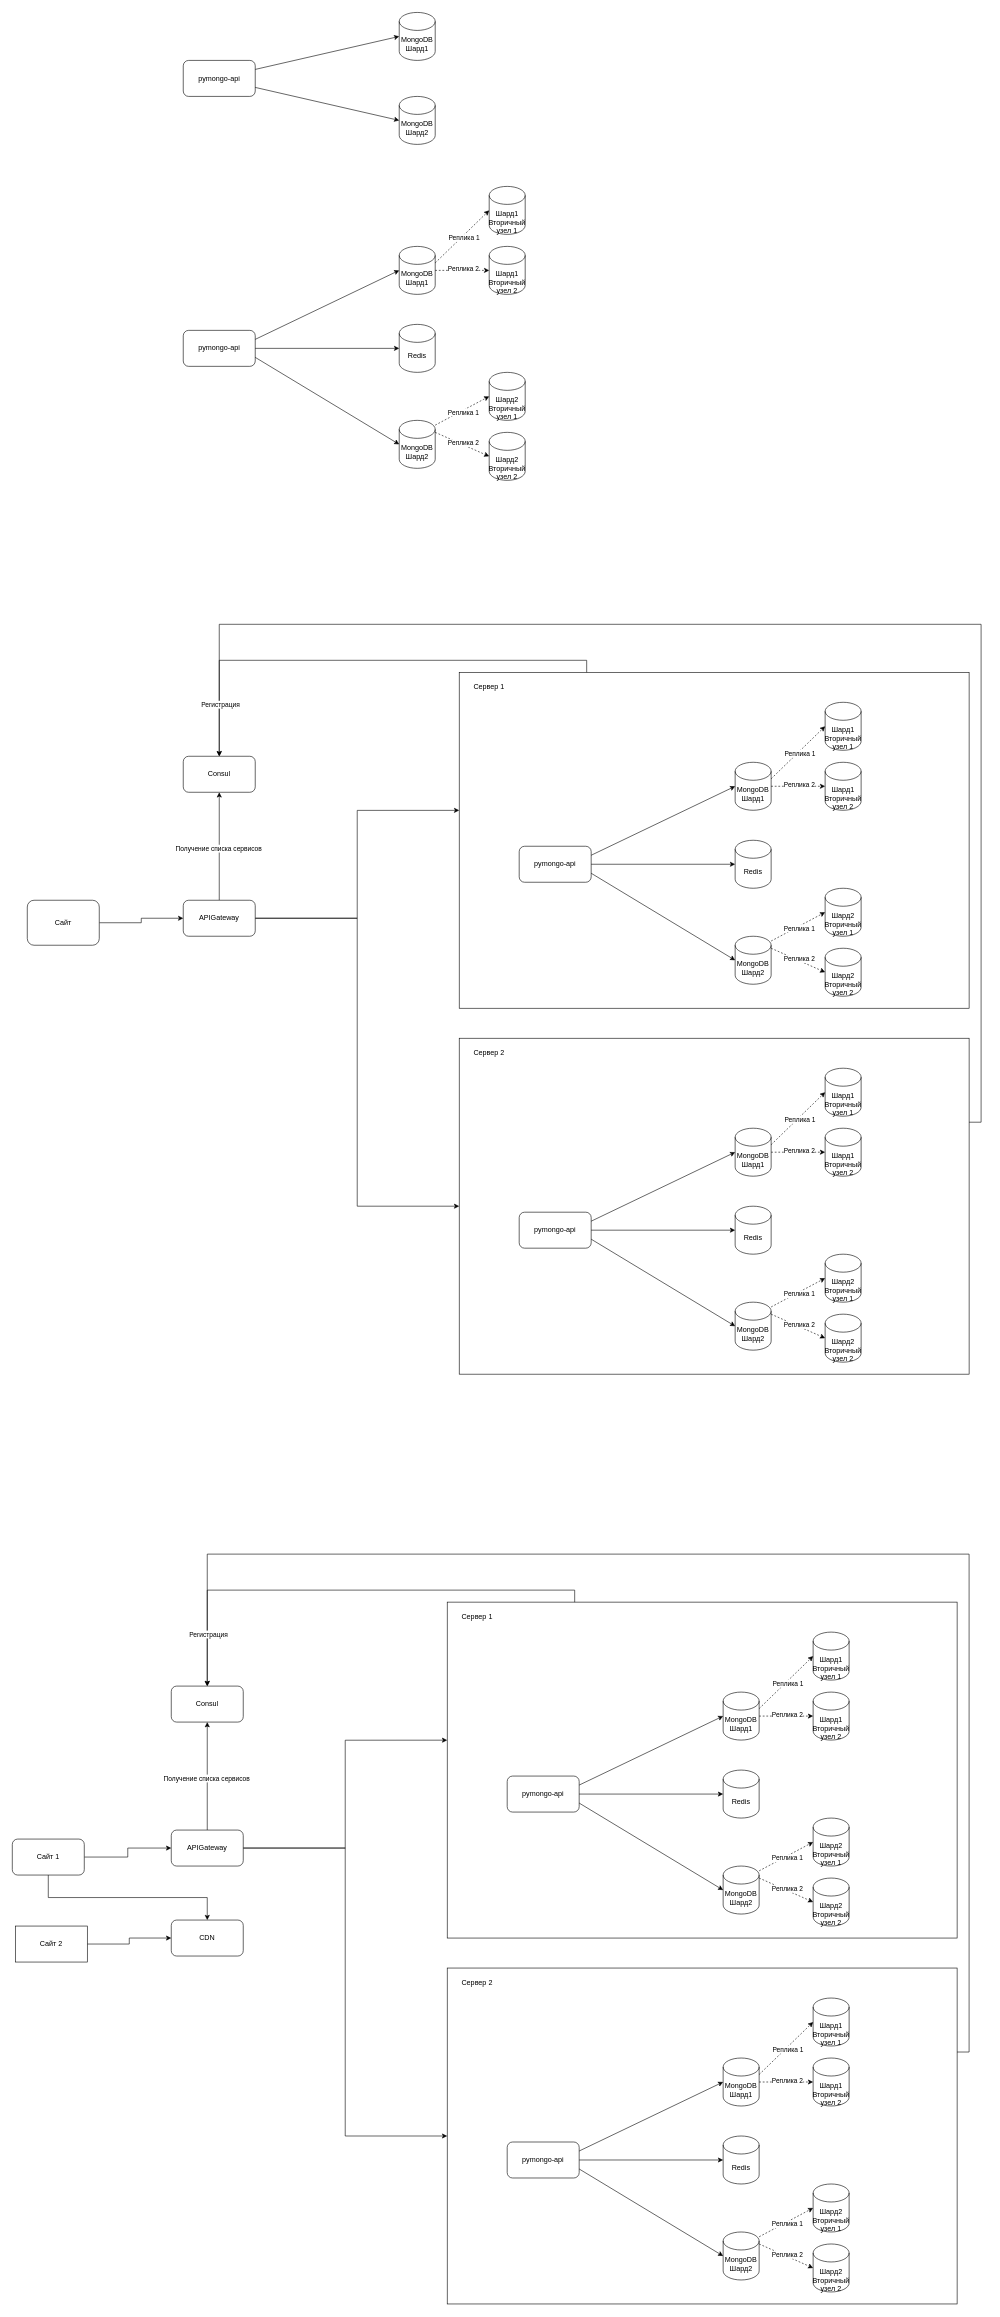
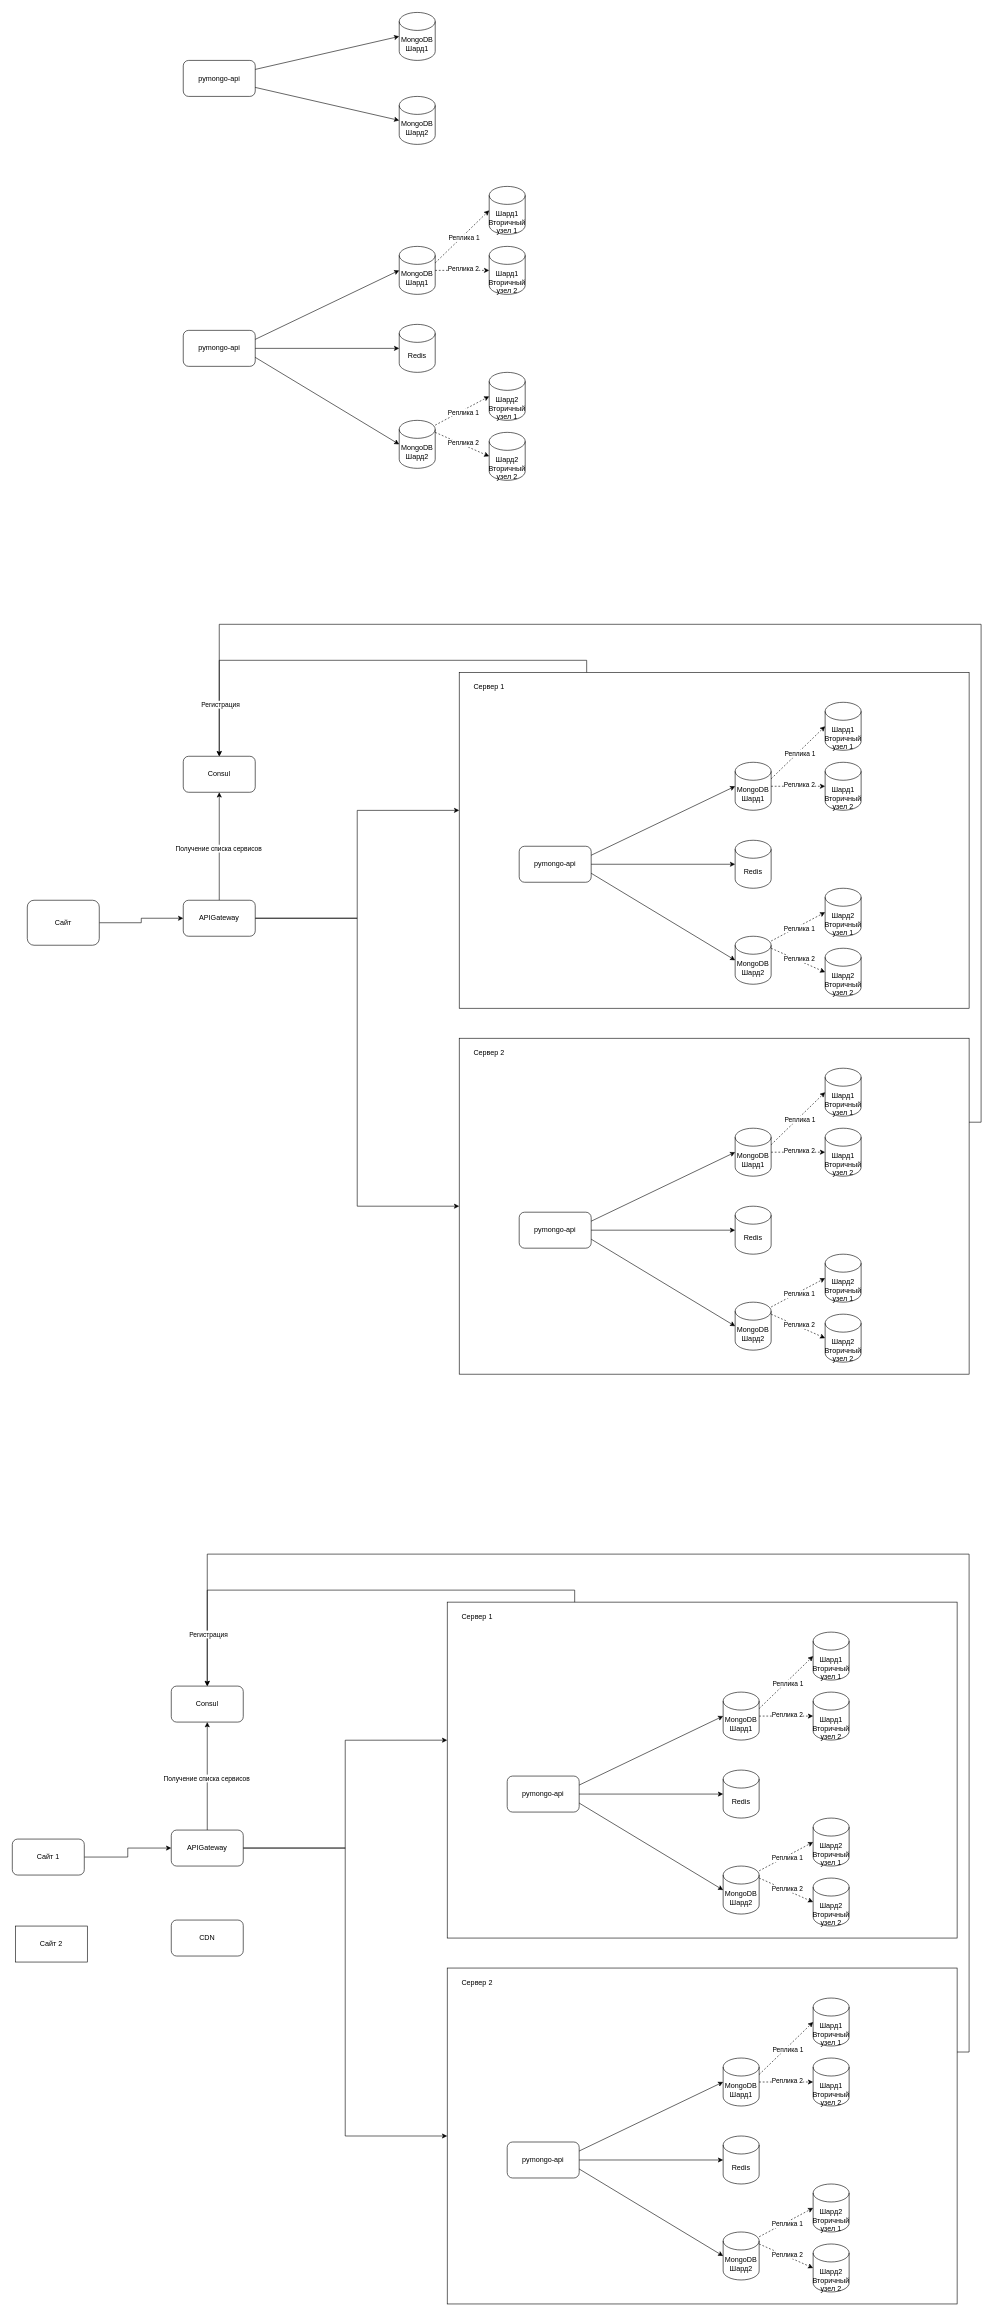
edge "Сайт 1" -> "CDN": removed
edge "Сайт 2" -> "CDN": removed
